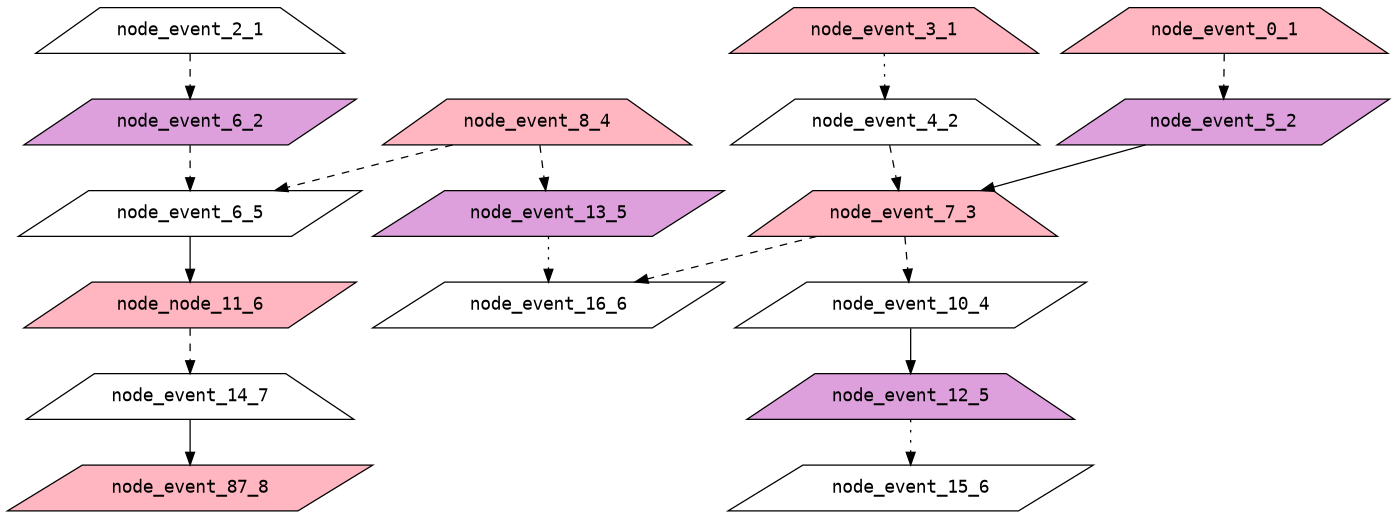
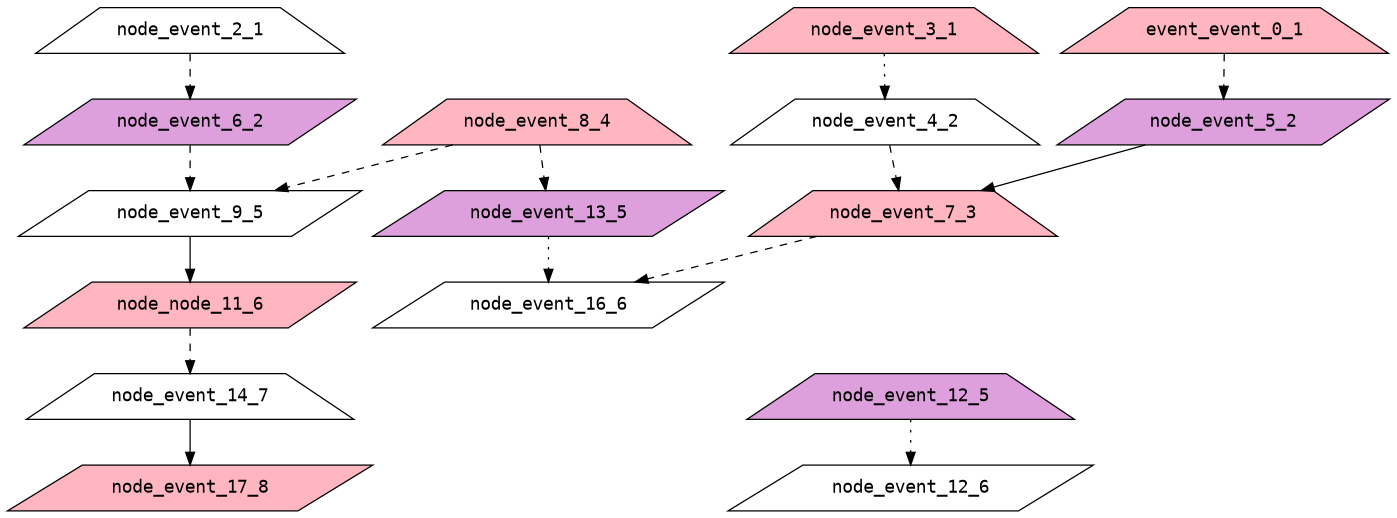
node "node_event_0_1": label "node_event_0_1" -> "event_event_0_1"
node "node_event_6_5": label "node_event_6_5" -> "node_event_9_5"
node "node_event_10_4": removed
node "node_event_87_8": label "node_event_87_8" -> "node_event_17_8"
node "node_event_15_6": label "node_event_15_6" -> "node_event_12_6"
